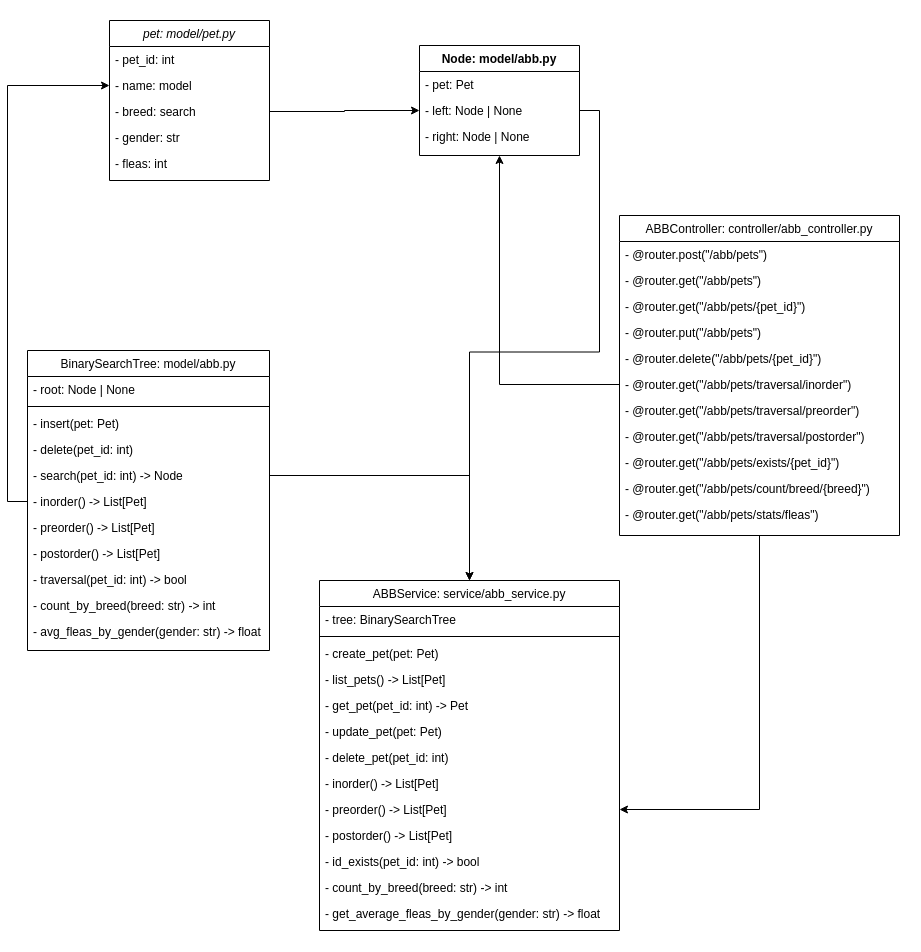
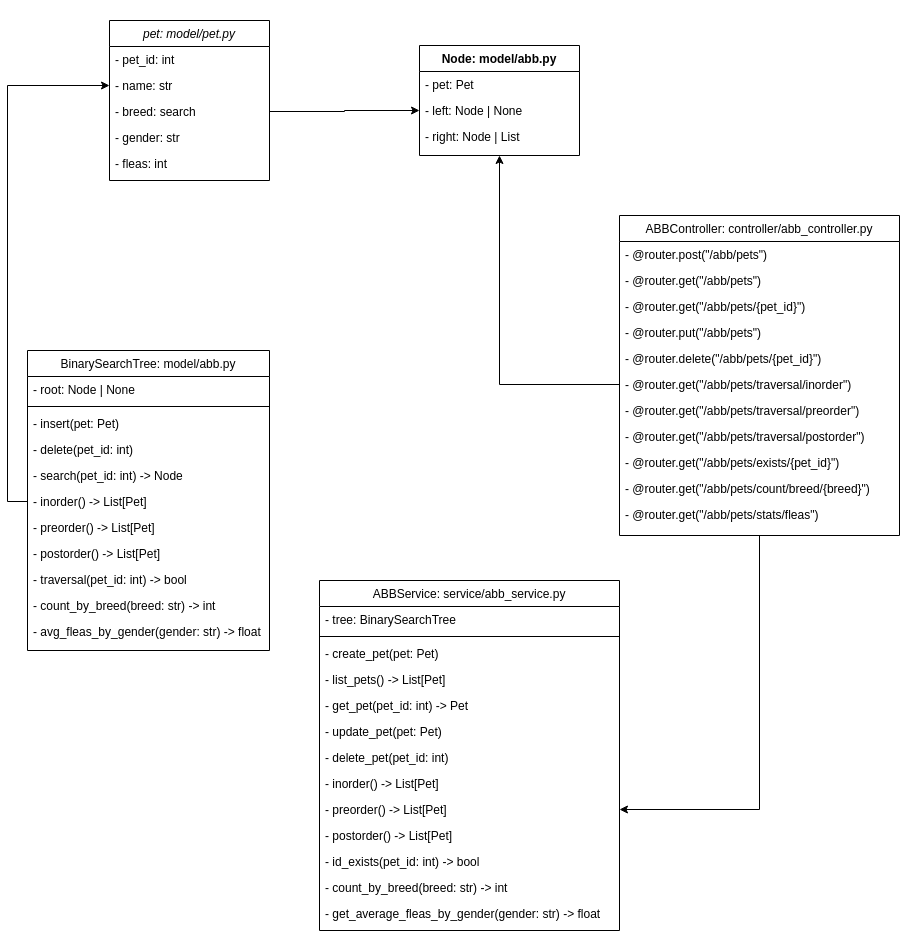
node "- name: model": label "- name: model" -> "- name: str"
node "- right: Node | None": label "- right: Node | None" -> "- right: Node | List"
edge "- left: Node | None" -> "ABBService: service/abb_service.py": removed
edge "- search(pet_id: int) -> Node" -> "ABBService: service/abb_service.py": removed
